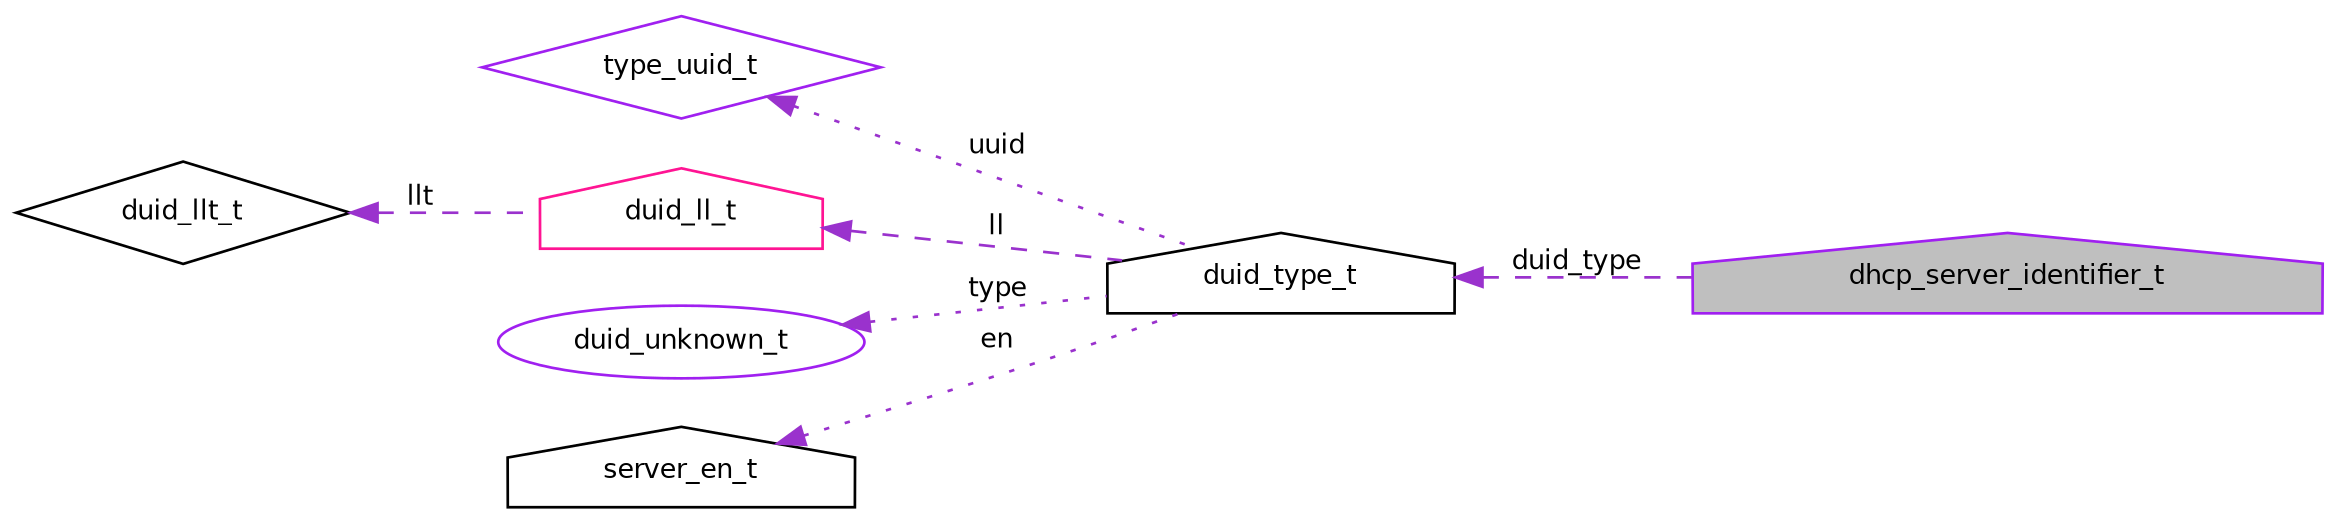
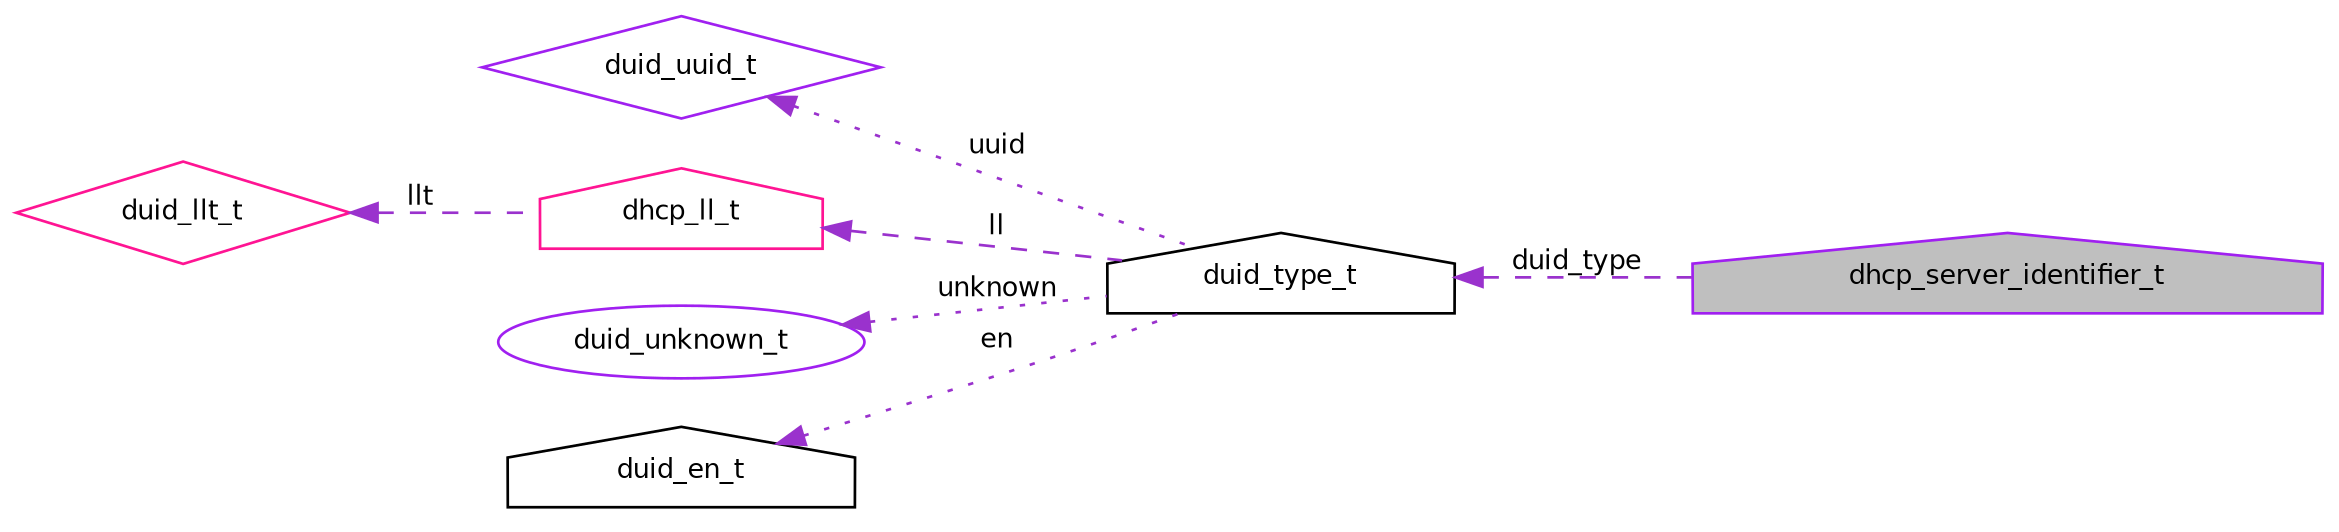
node "type_uuid_t": label "type_uuid_t" -> "duid_uuid_t"
node "duid_llt_t": color black -> deeppink
node "duid_ll_t": label "duid_ll_t" -> "dhcp_ll_t"
edge "duid_type_t" -> "duid_unknown_t": label " type" -> " unknown"
node "server_en_t": label "server_en_t" -> "duid_en_t"
